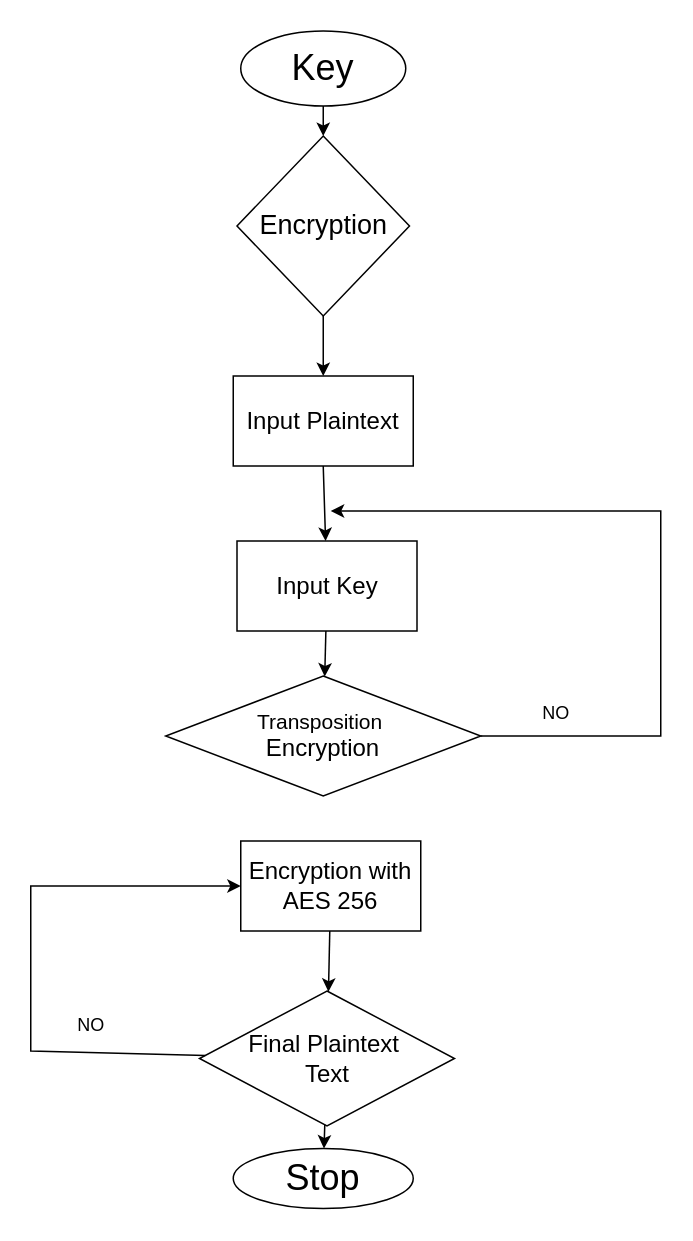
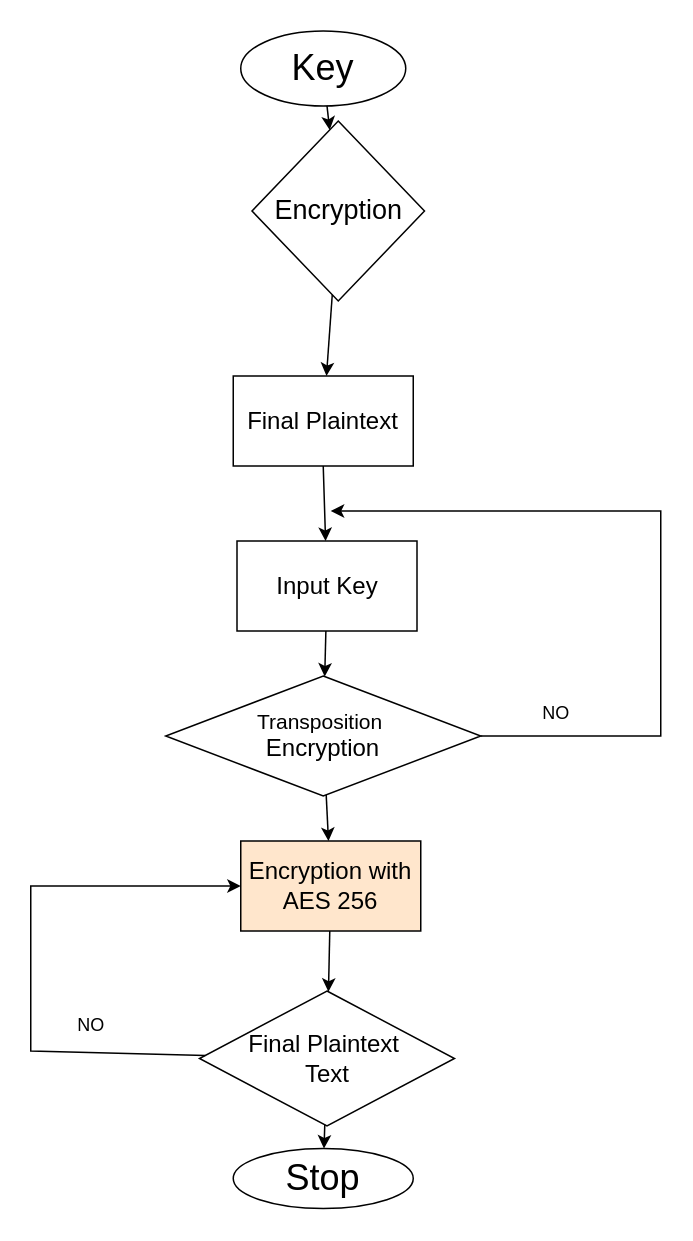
node "Encryption": moved (323, 226) -> (338, 211)
node "Input Plaintext": label "Input Plaintext" -> "Final Plaintext"
edge "Transposition Encryption" -> "Encryption with AES 256": added
node "Encryption with AES 256": fillcolor #ffffff -> #ffe6cc
